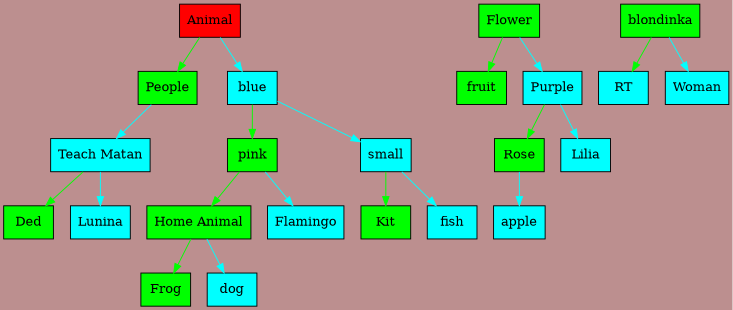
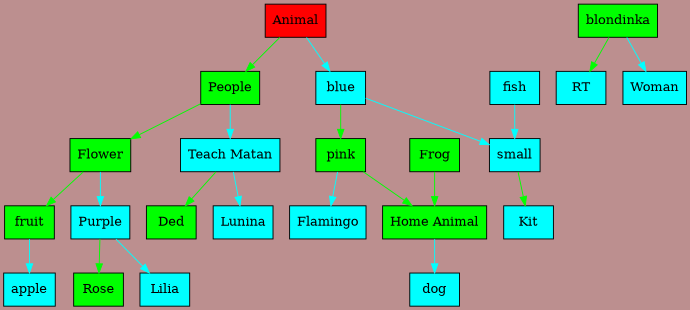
edge "People" -> "Flower": added
edge "Rose" -> "apple": now "fruit" -> "apple"
edge "small" -> "fish": reversed
node "Kit": fillcolor lime -> aqua
edge "Home Animal" -> "Frog": reversed
